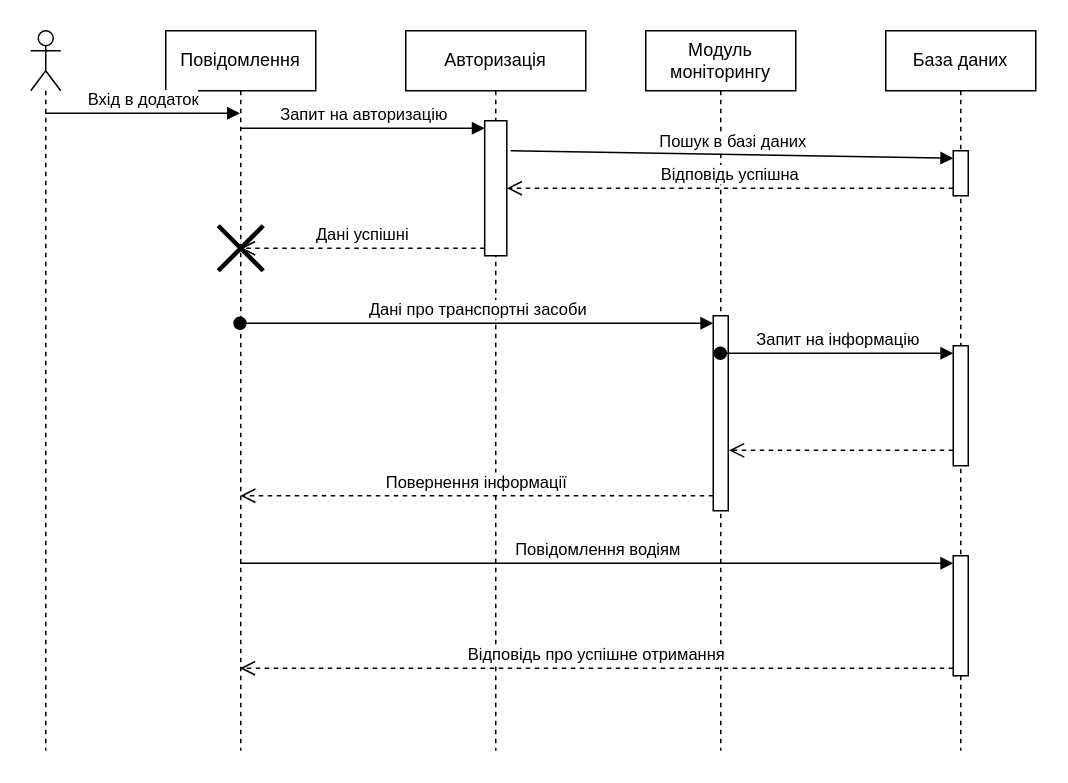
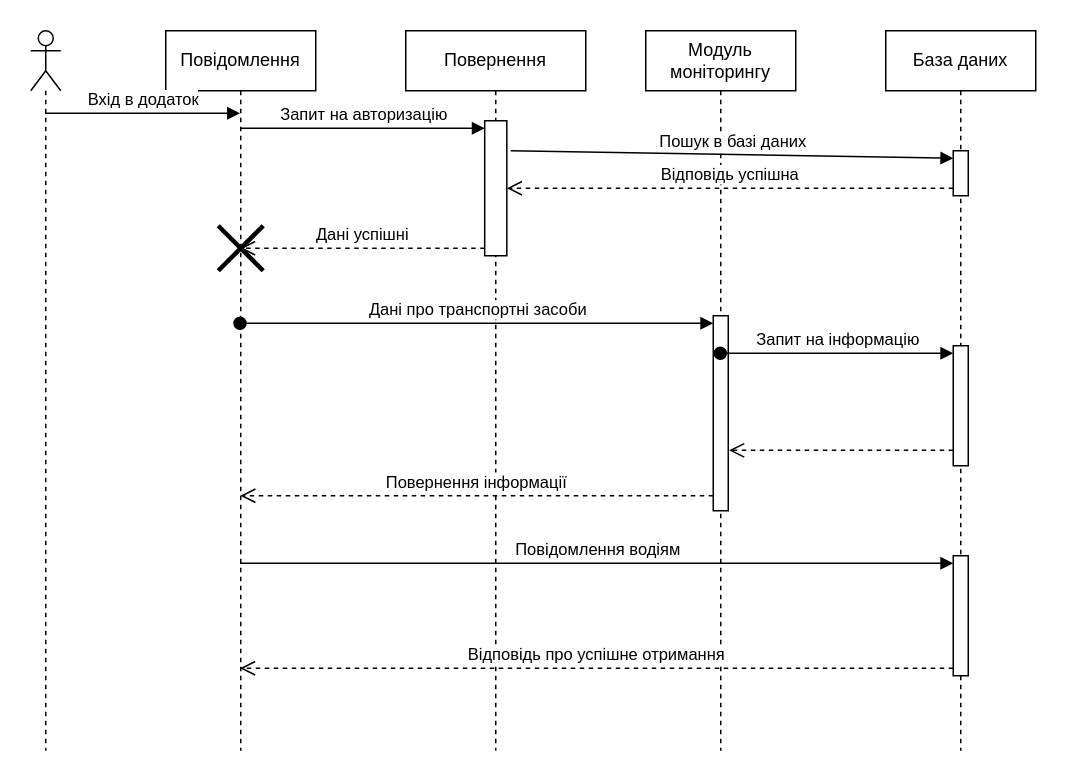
node "Авторизація": label "Авторизація" -> "Повернення"
